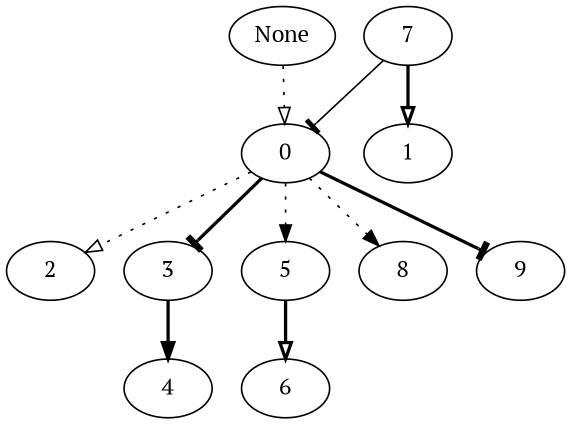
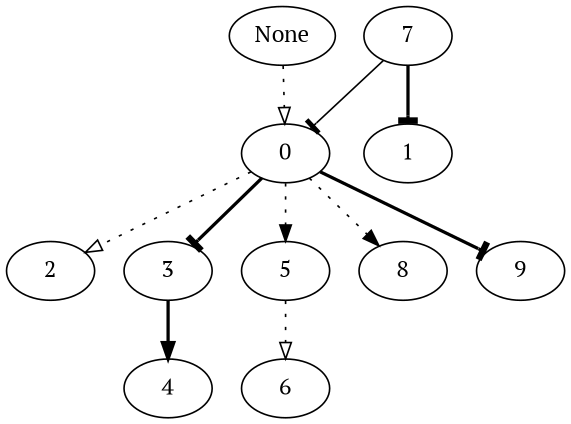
edge "7" -> "1": arrowhead onormal -> tee
edge "5" -> "6": style bold -> dotted
